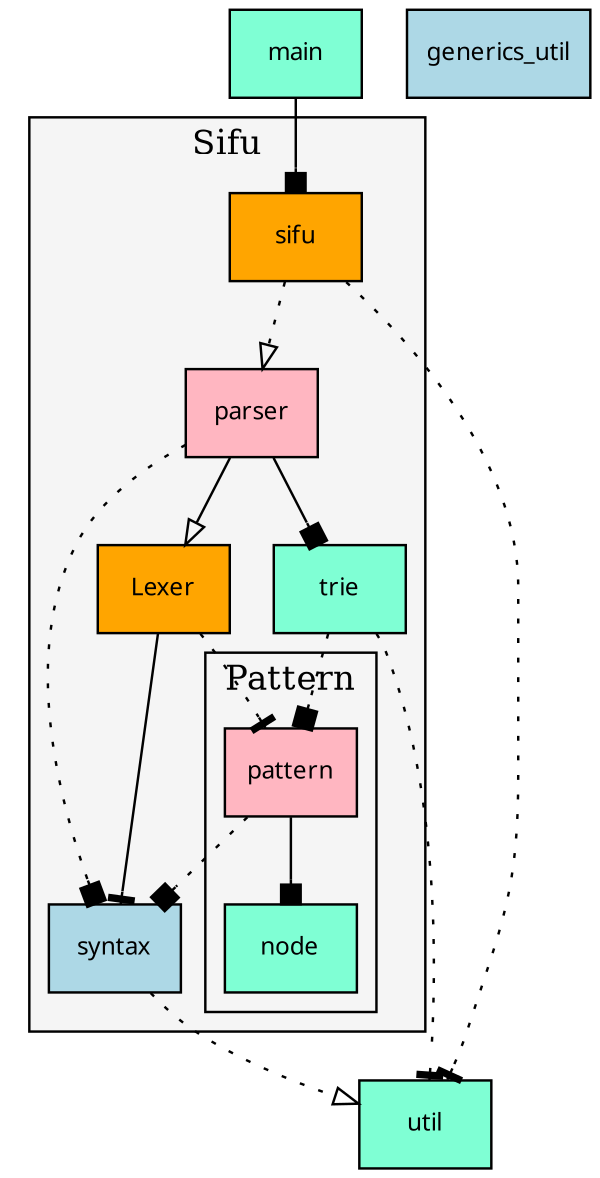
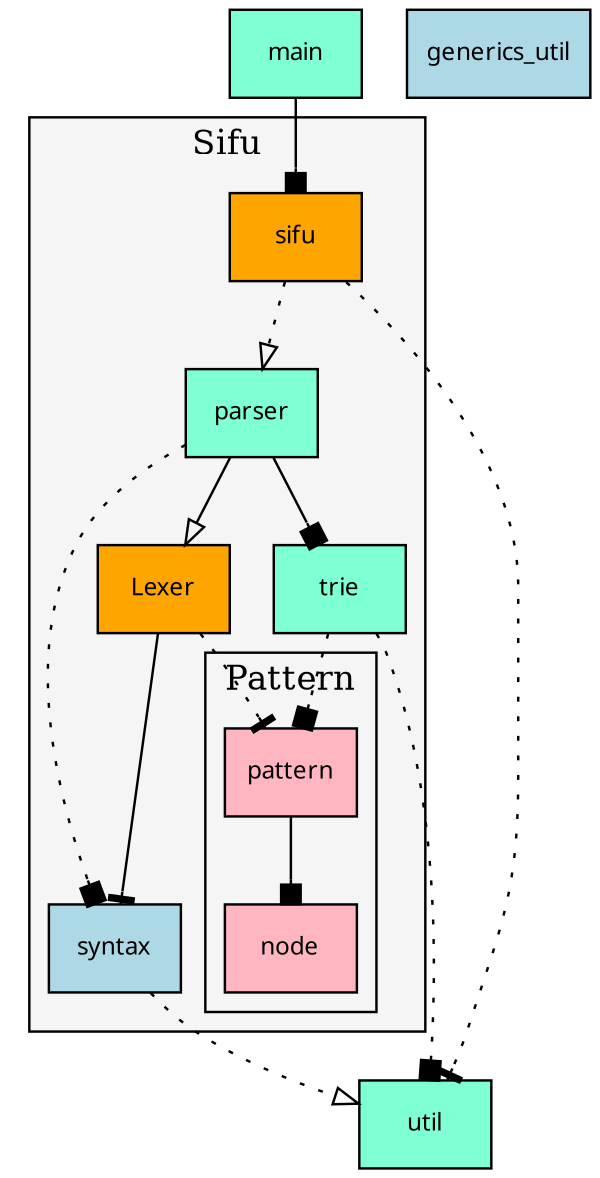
node "parser": fillcolor lightpink -> aquamarine
edge "trie" -> "util": arrowhead tee -> box
edge "pattern" -> "syntax": removed
node "node": fillcolor aquamarine -> lightpink
